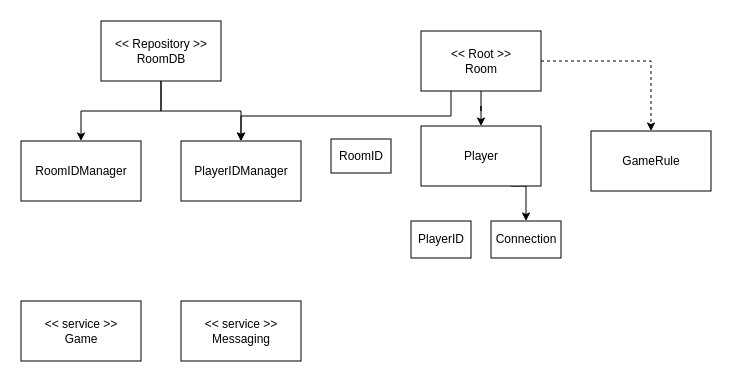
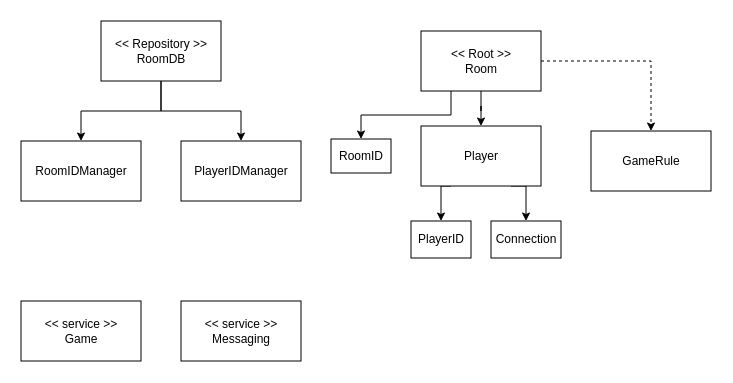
edge "<< Root >> Room" -> "PlayerIDManager": now "<< Root >> Room" -> "RoomID"
edge "Player" -> "PlayerID": added
